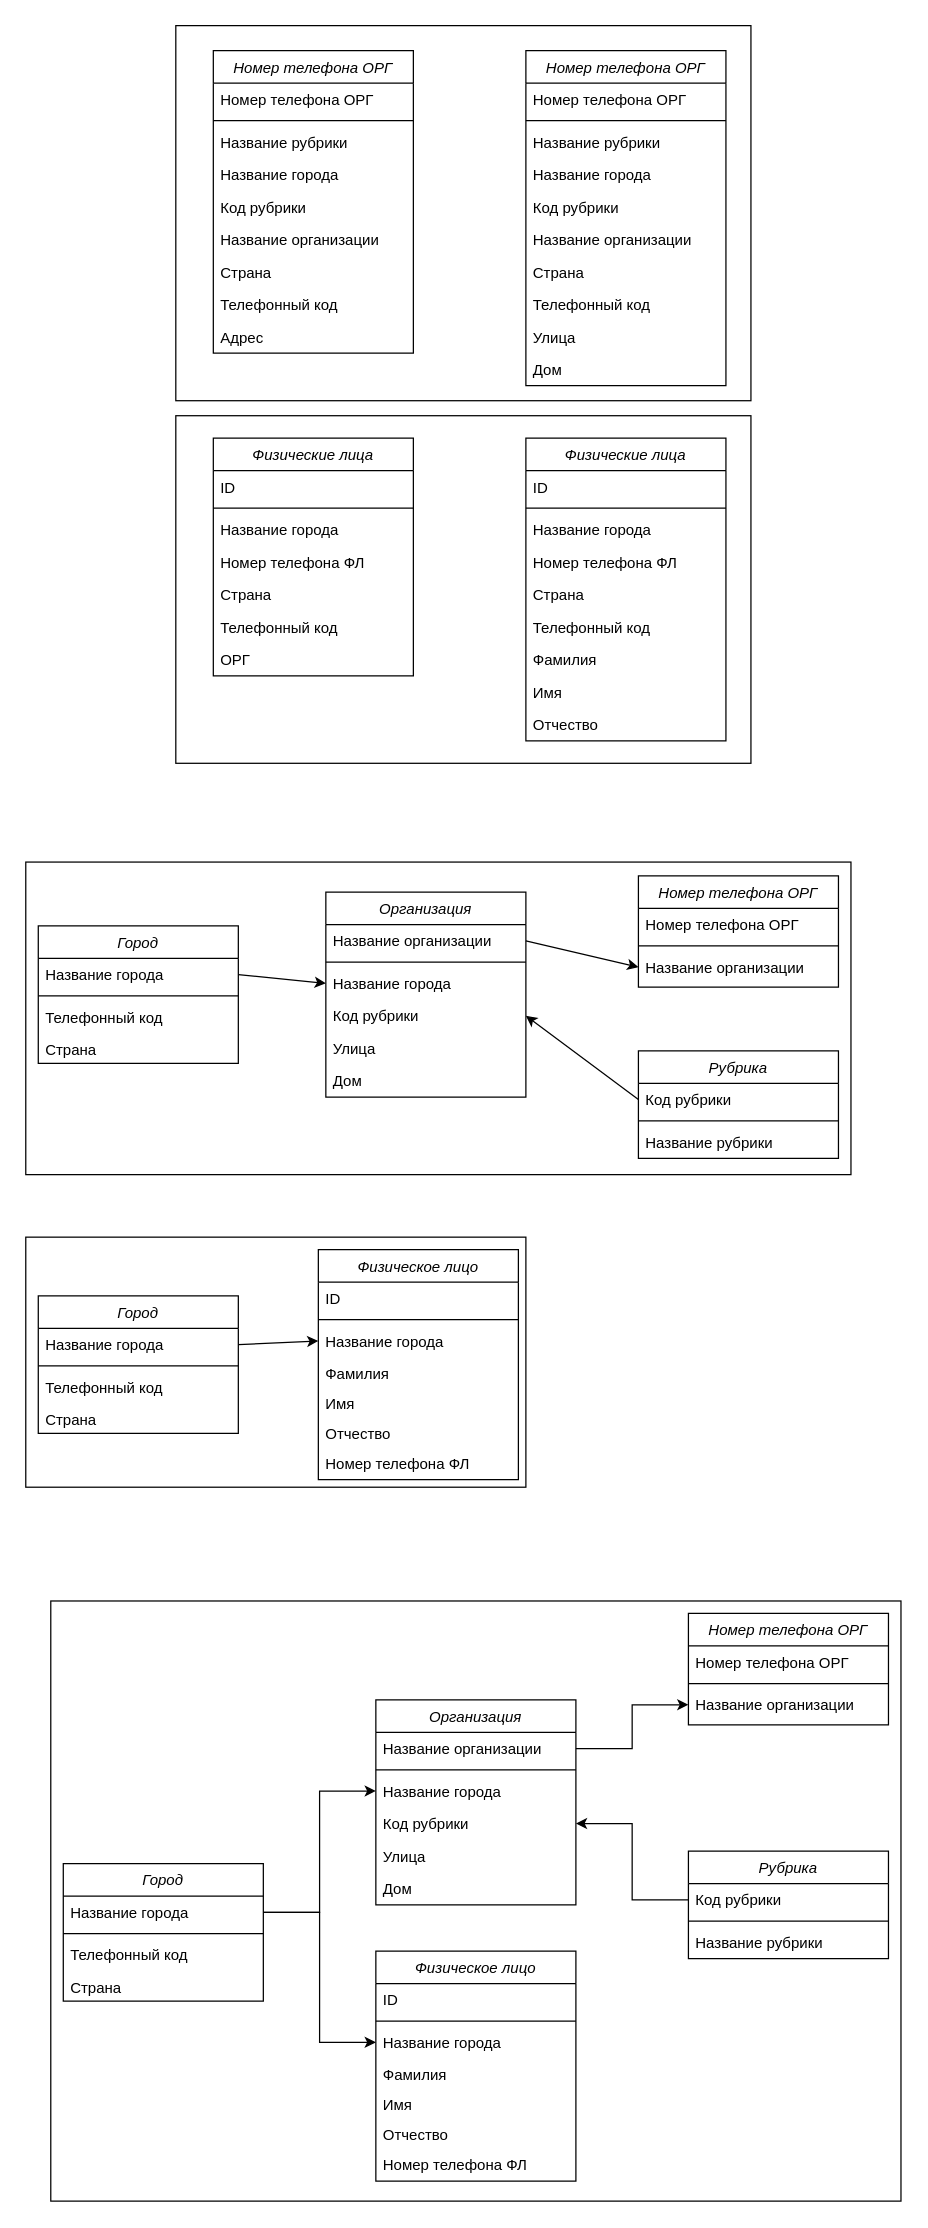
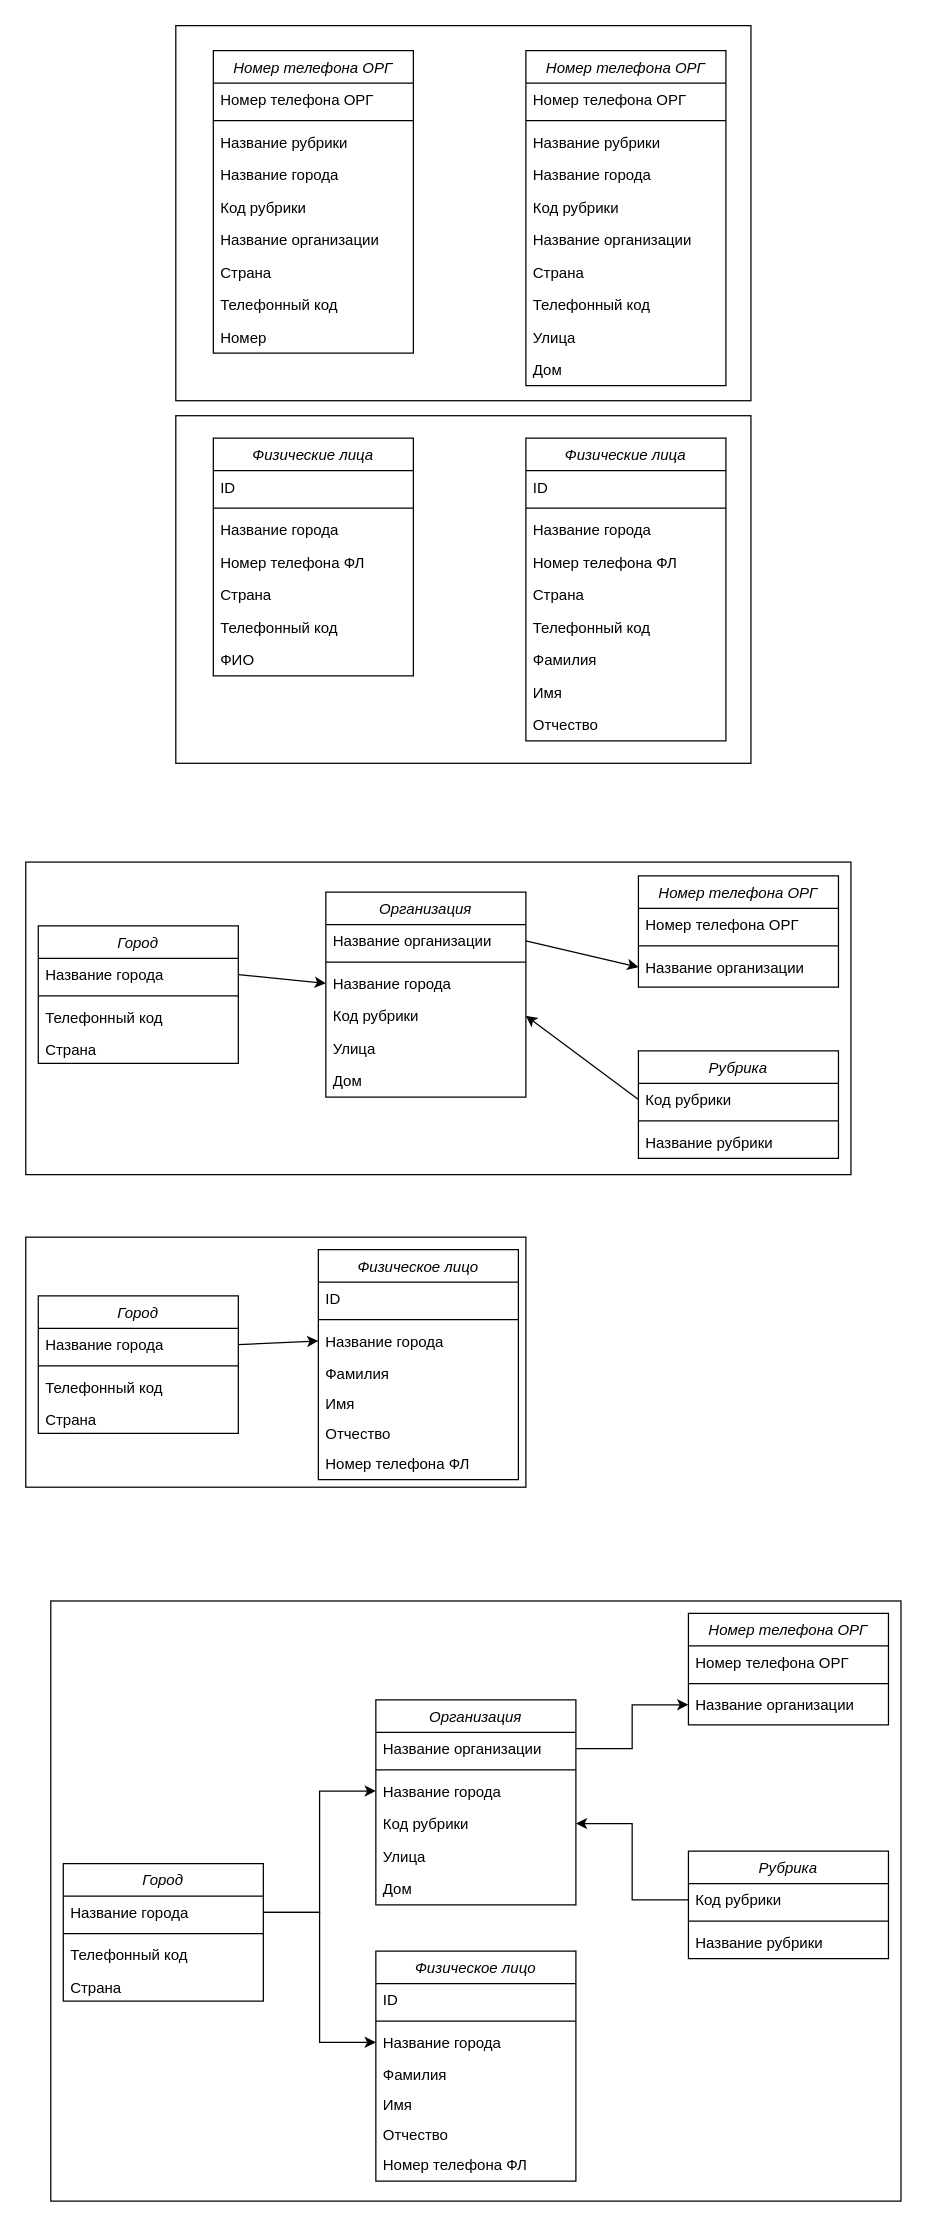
node "Адрес": label "Адрес" -> "Номер"
node "ОРГ": label "ОРГ" -> "ФИО"
